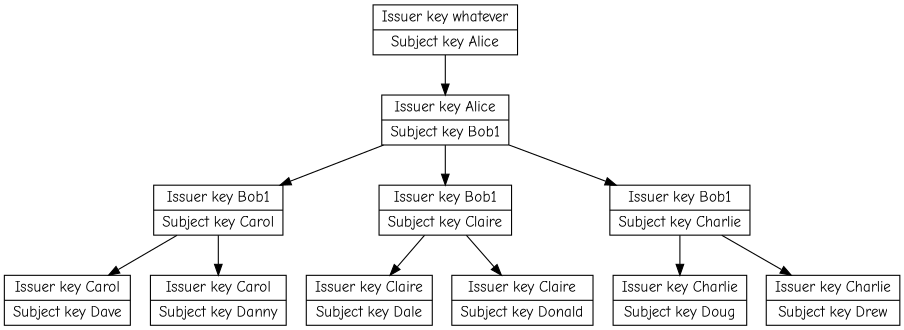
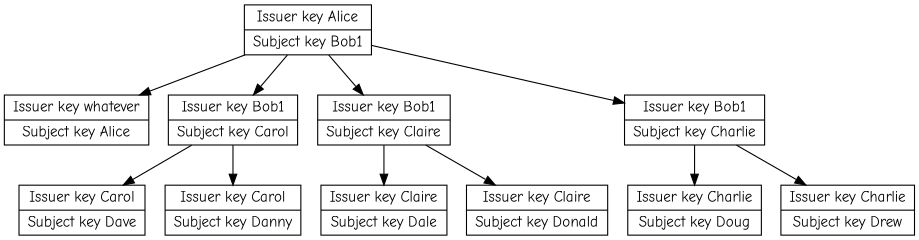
edge "Issuer key whatever" -> "Issuer key Alice": reversed
